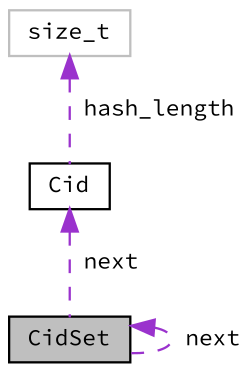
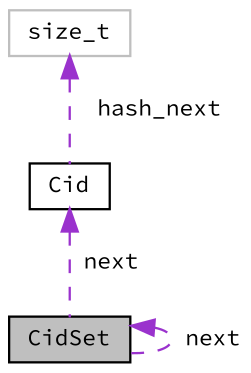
edge "Cid" -> "size_t": label " hash_length" -> " hash_next"
